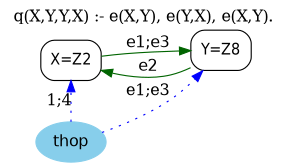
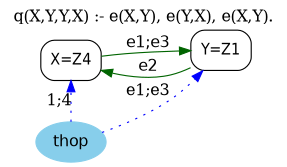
node "Y=Z8": label "Y=Z8" -> "Y=Z1"
node "X=Z2": label "X=Z2" -> "X=Z4"
